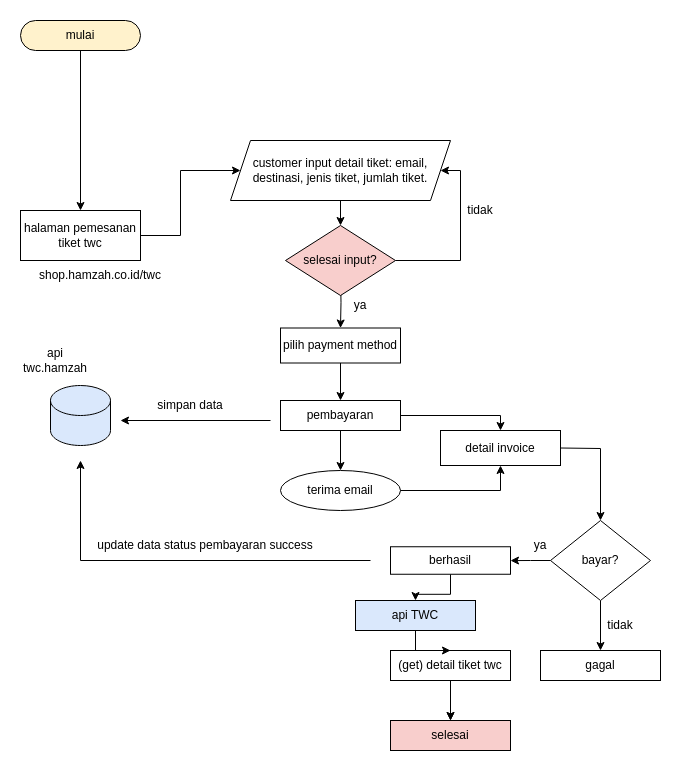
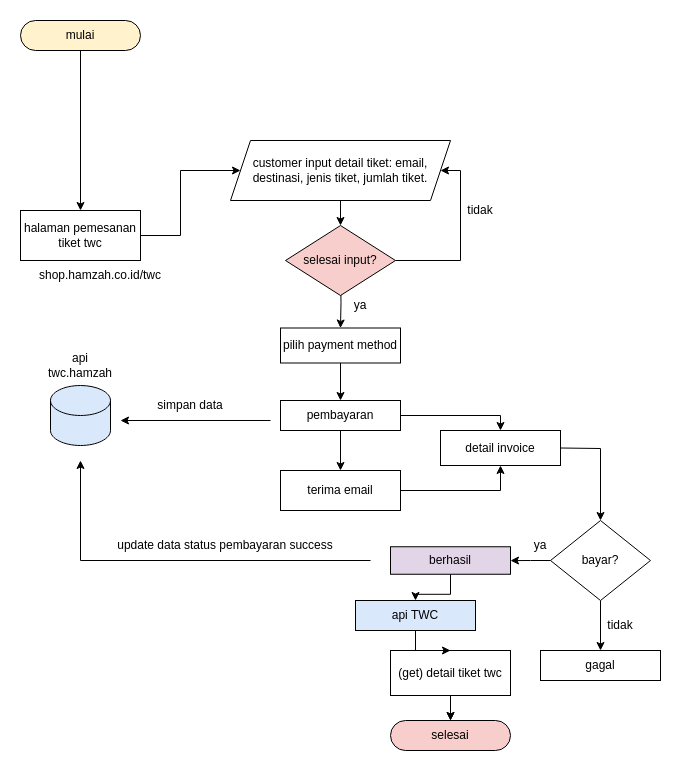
node "api twc.hamzah": moved (56, 361) -> (81, 366)
node "terima email": shape ellipse -> rectangle
node "update data status pembayaran success": moved (206, 546) -> (226, 546)
node "berhasil": fillcolor #ffffff -> #e1d5e7
node "(get) detail tiket twc": size 120x30 -> 120x45
node "selesai": shape rectangle -> rounded rectangle
